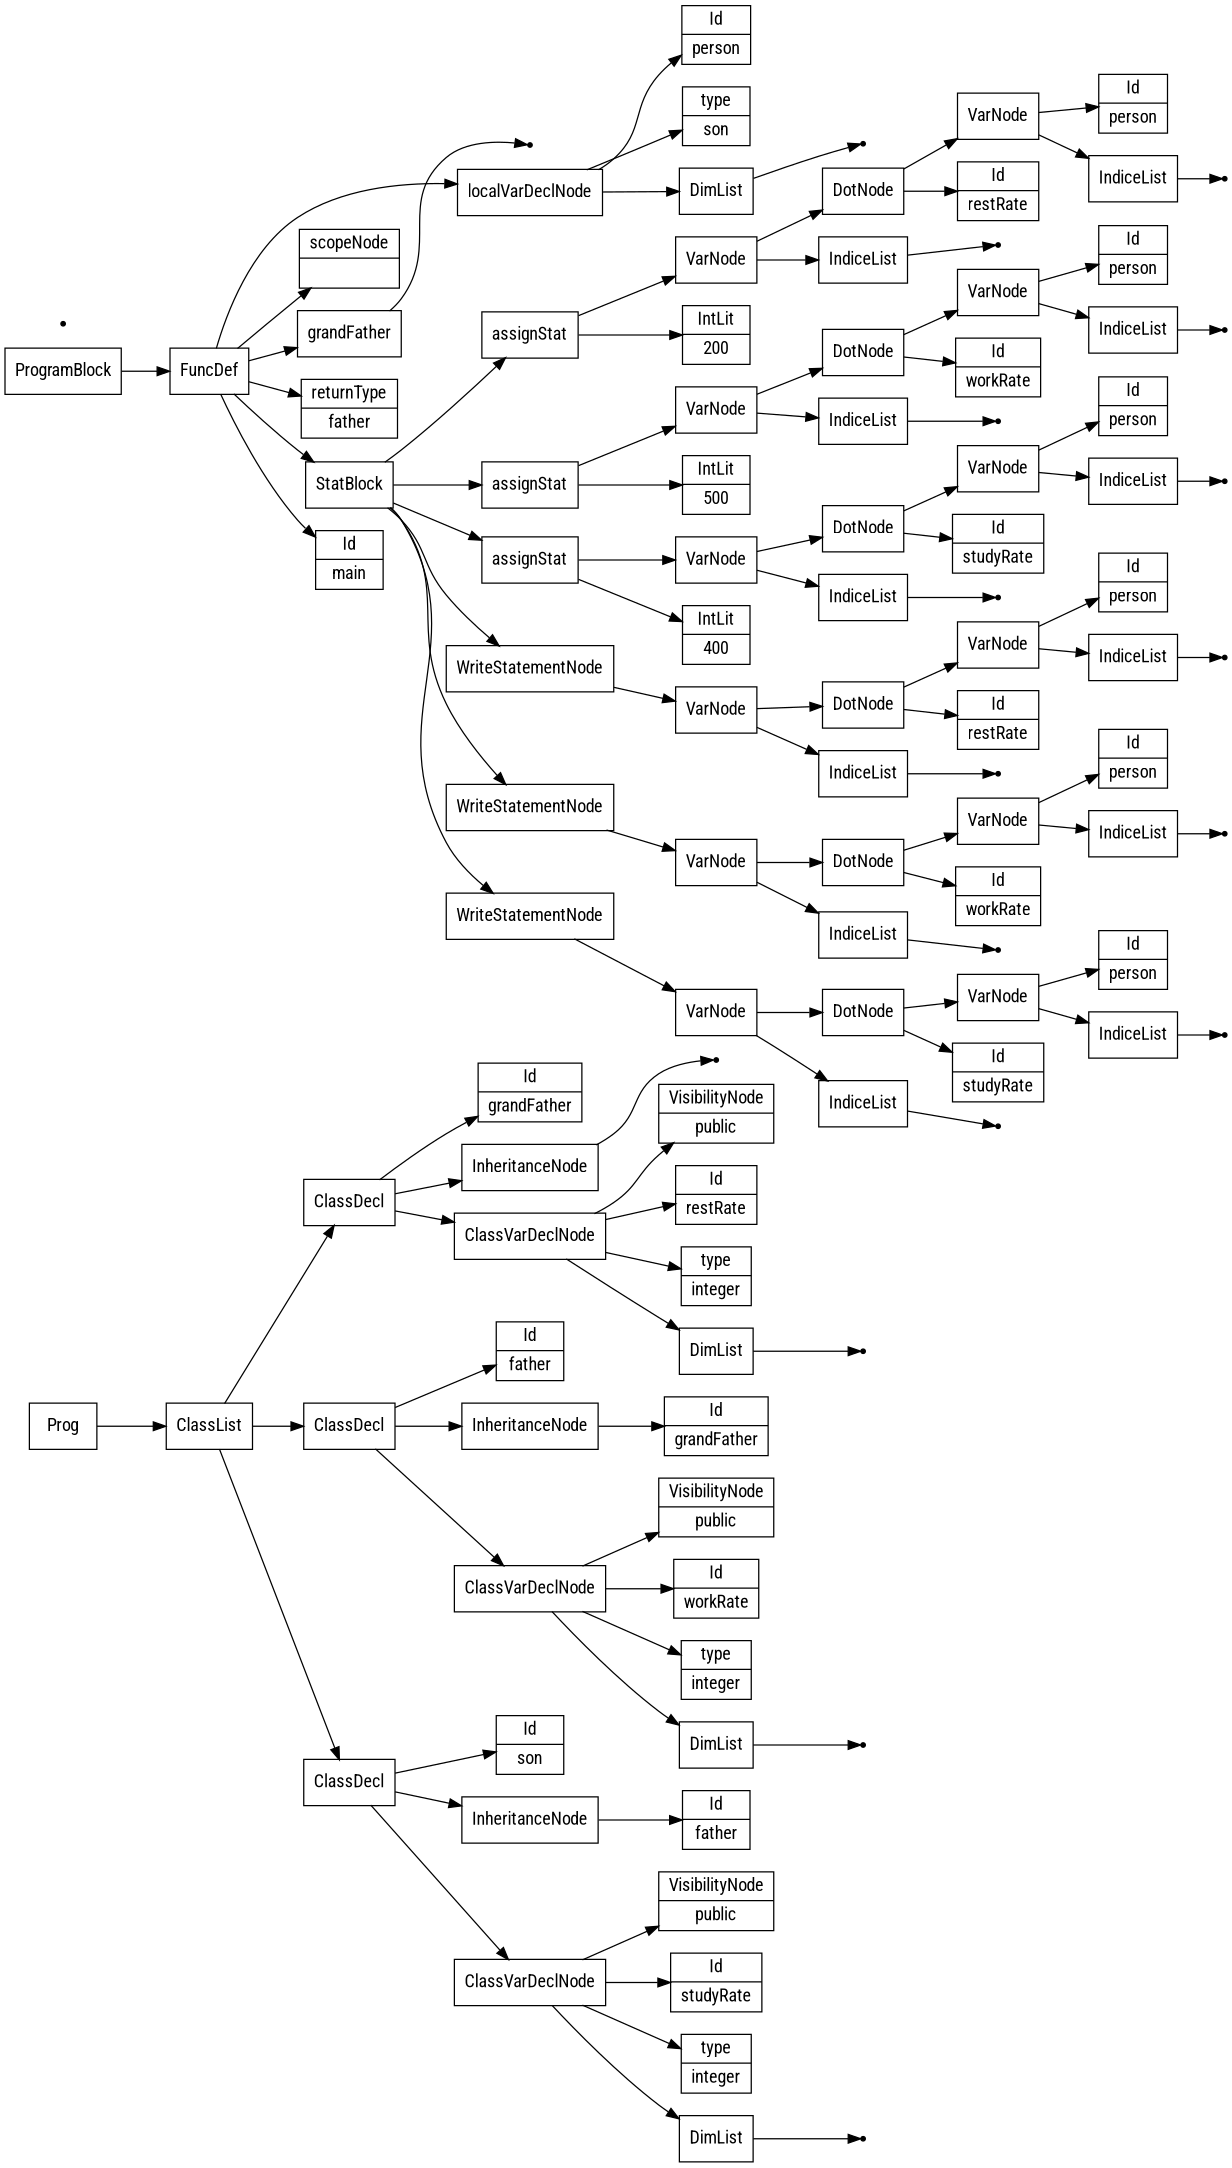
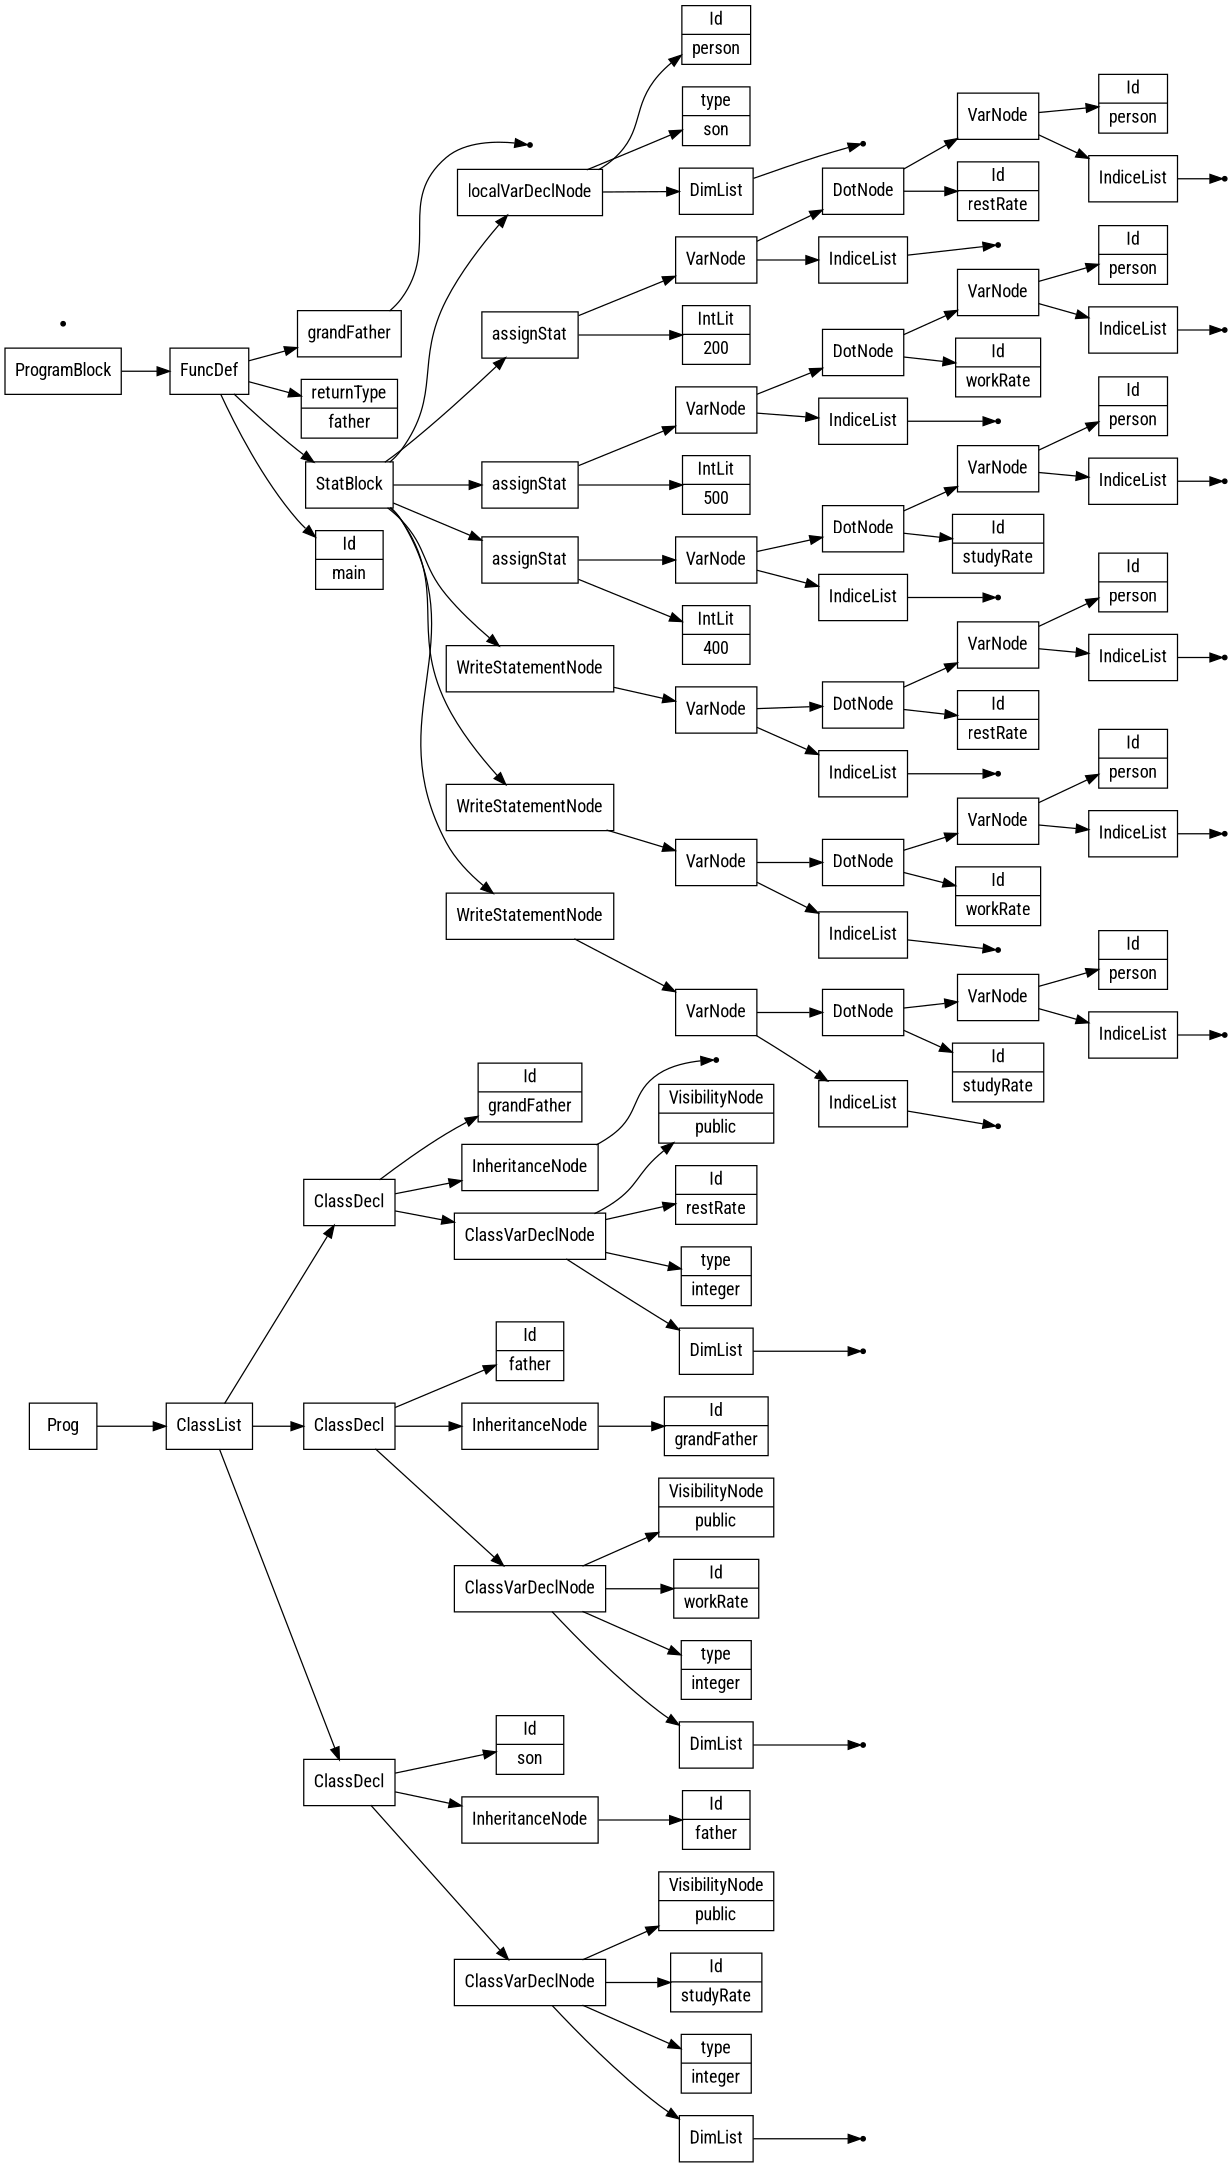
edge "FuncDef" -> "localVarDeclNode": now "StatBlock" -> "localVarDeclNode"
node "scopeNode": removed
